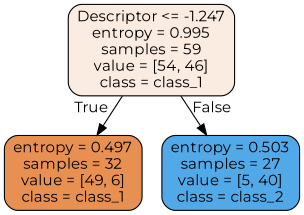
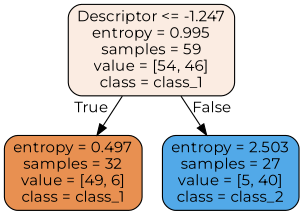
node "entropy = 0.503 samples = 27 value = [5, 40] class = class_2": label "entropy = 0.503 samples = 27 value = [5, 40] class = class_2" -> "entropy = 2.503 samples = 27 value = [5, 40] class = class_2"
